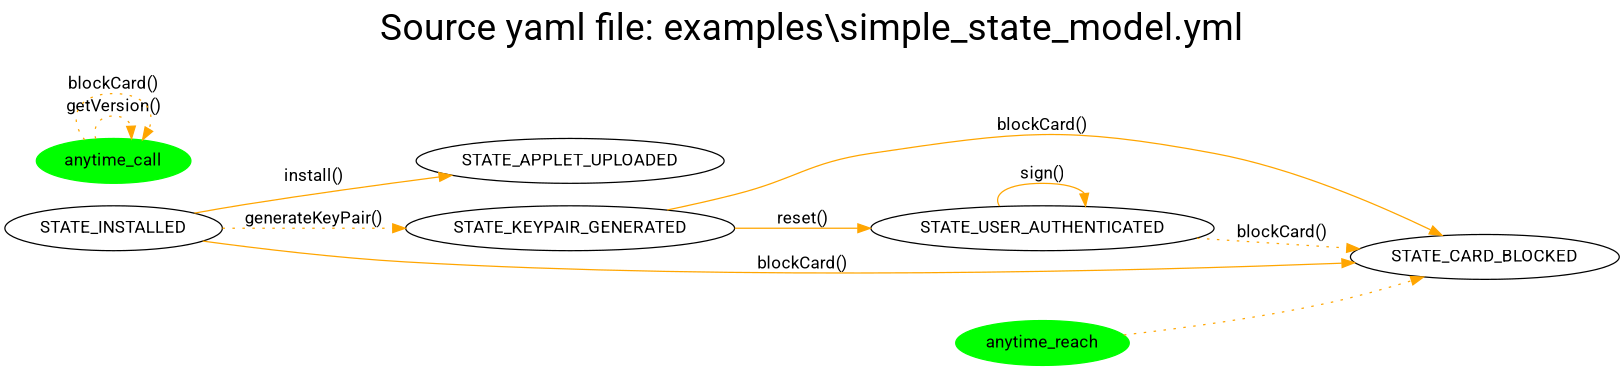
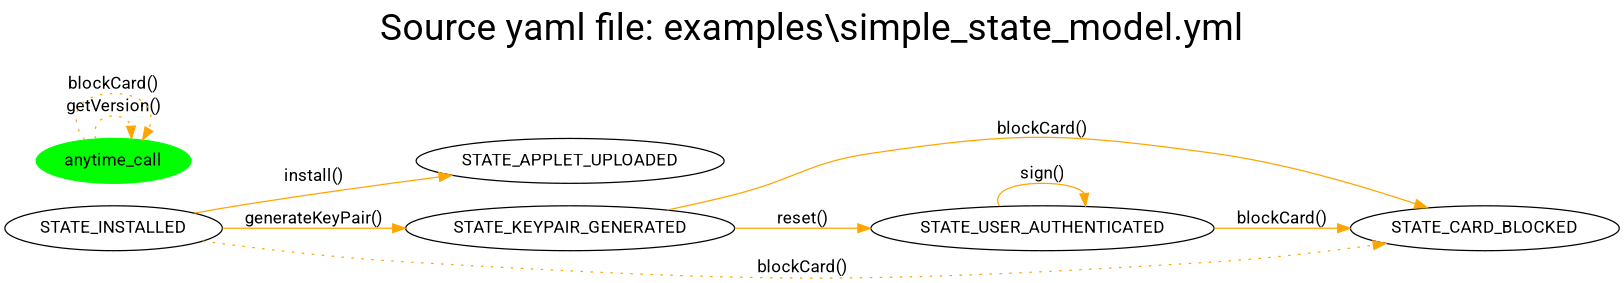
edge "STATE_INSTALLED" -> "STATE_KEYPAIR_GENERATED": style dotted -> solid
edge "STATE_USER_AUTHENTICATED" -> "STATE_CARD_BLOCKED": style dotted -> solid
edge "STATE_INSTALLED" -> "STATE_CARD_BLOCKED": style solid -> dotted
node "anytime_reach": removed
